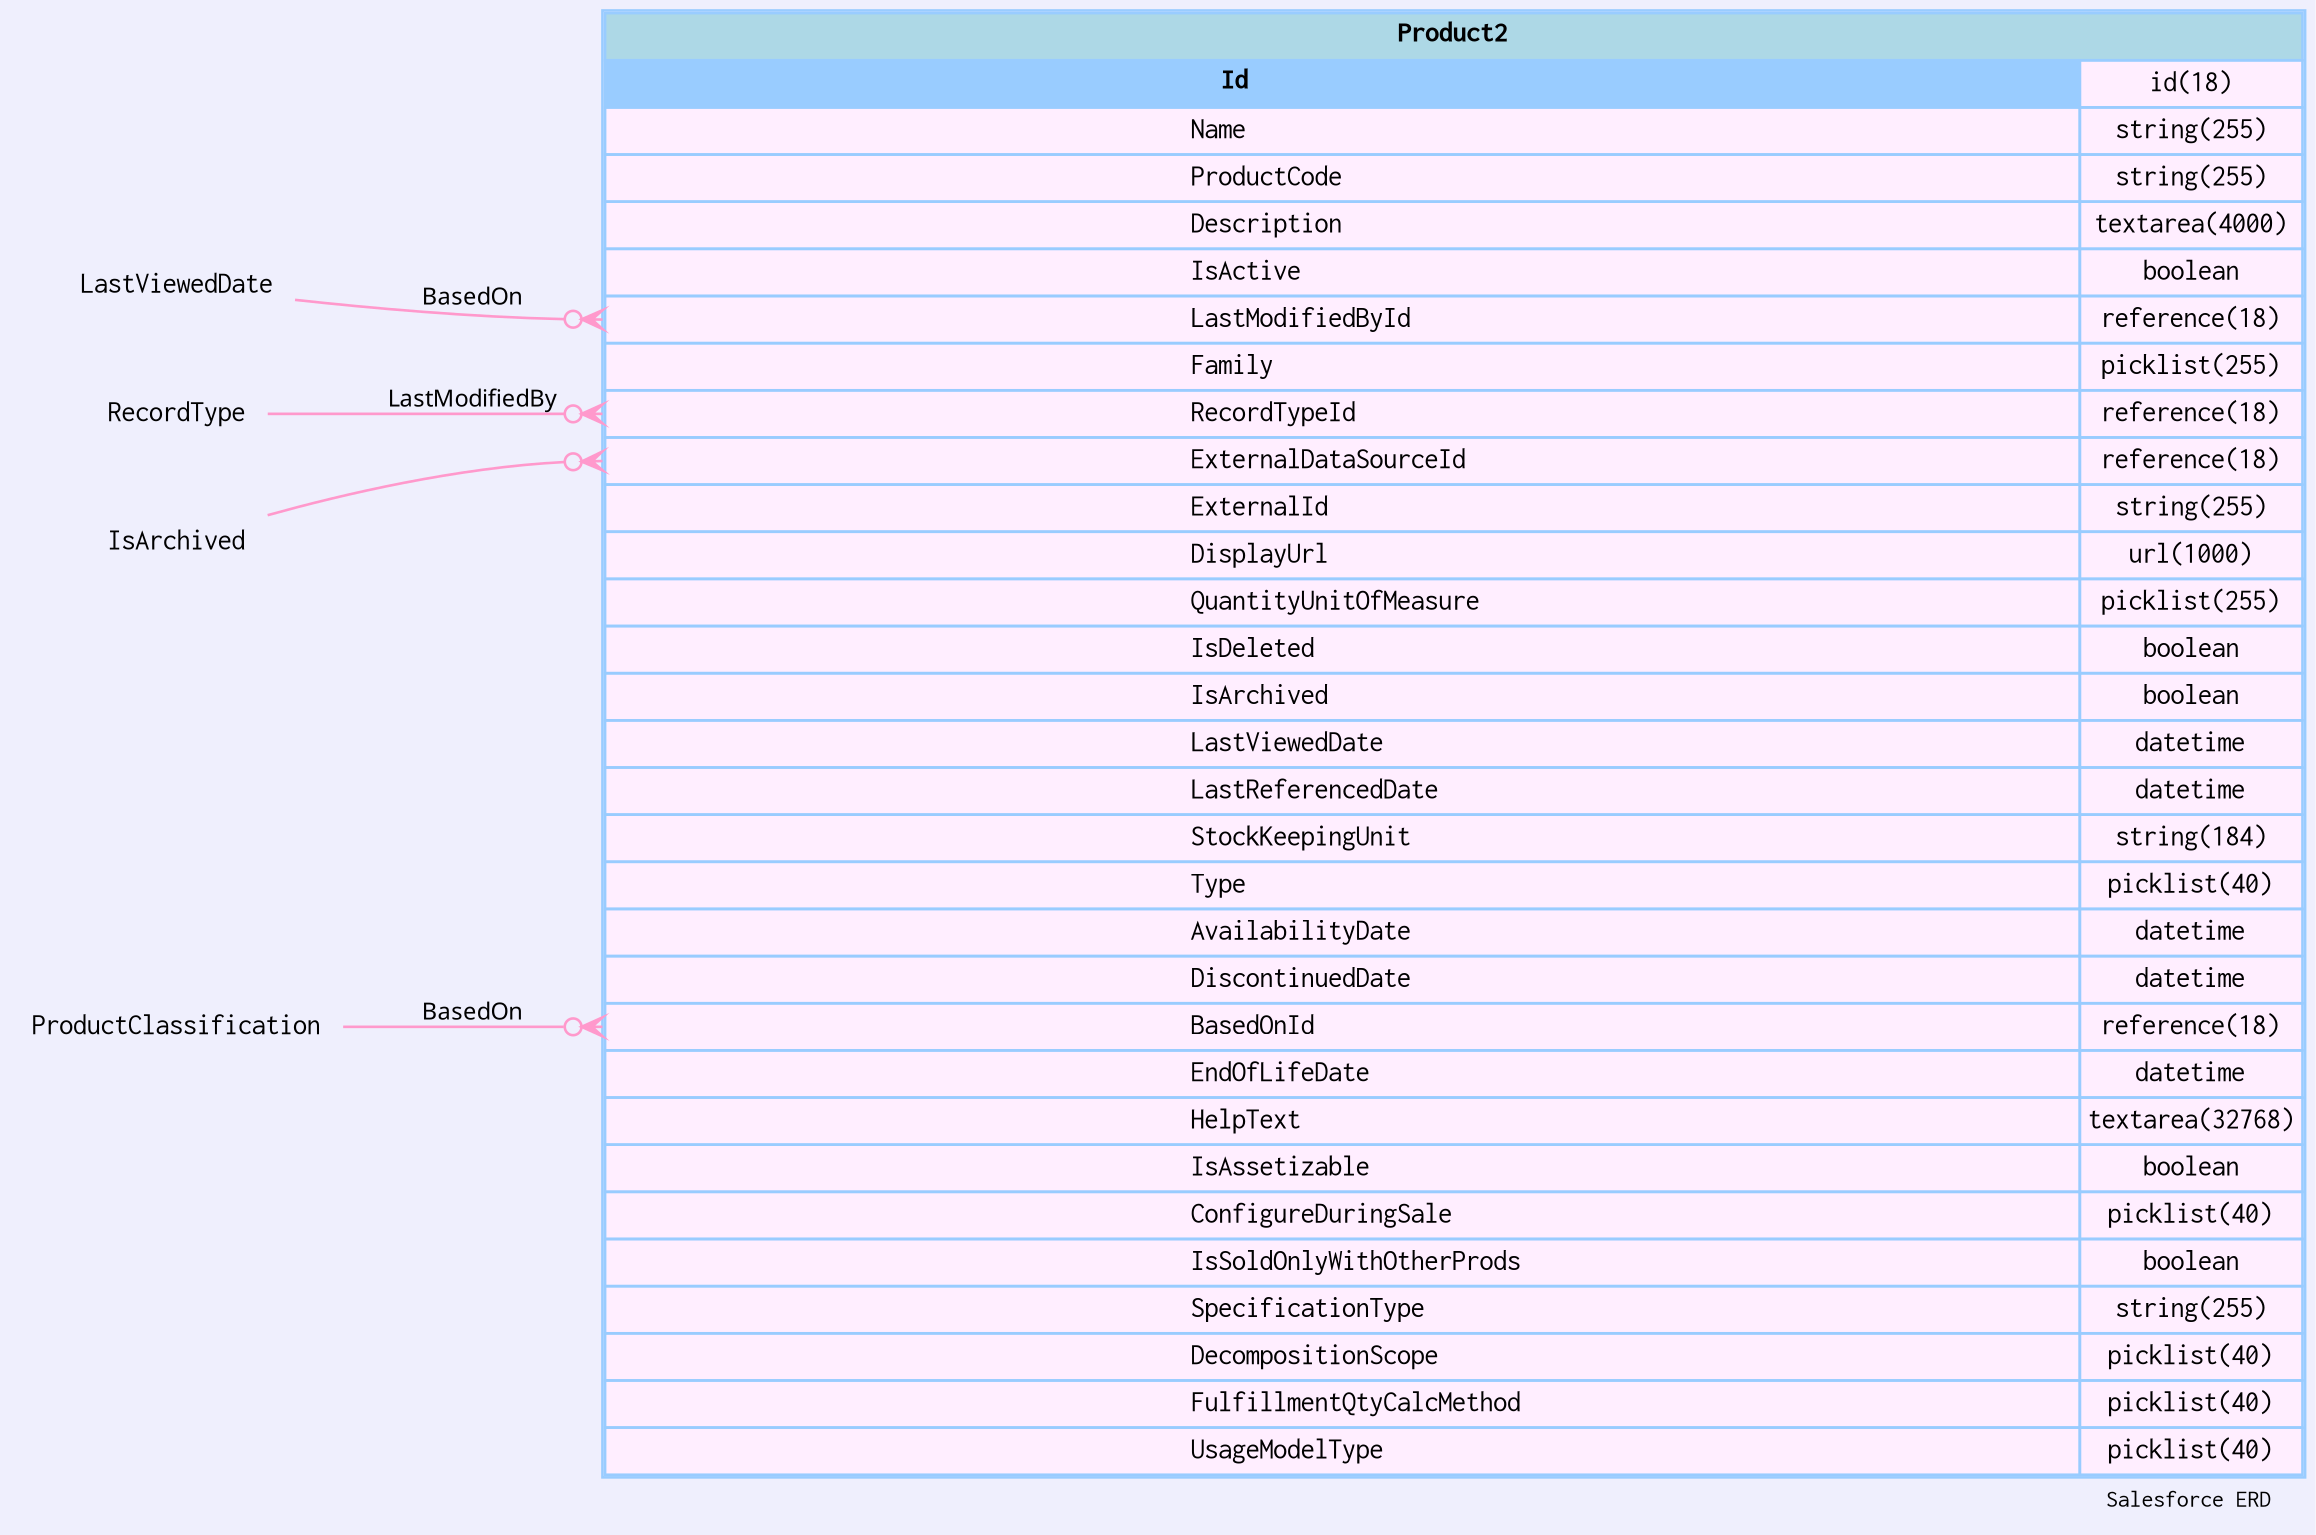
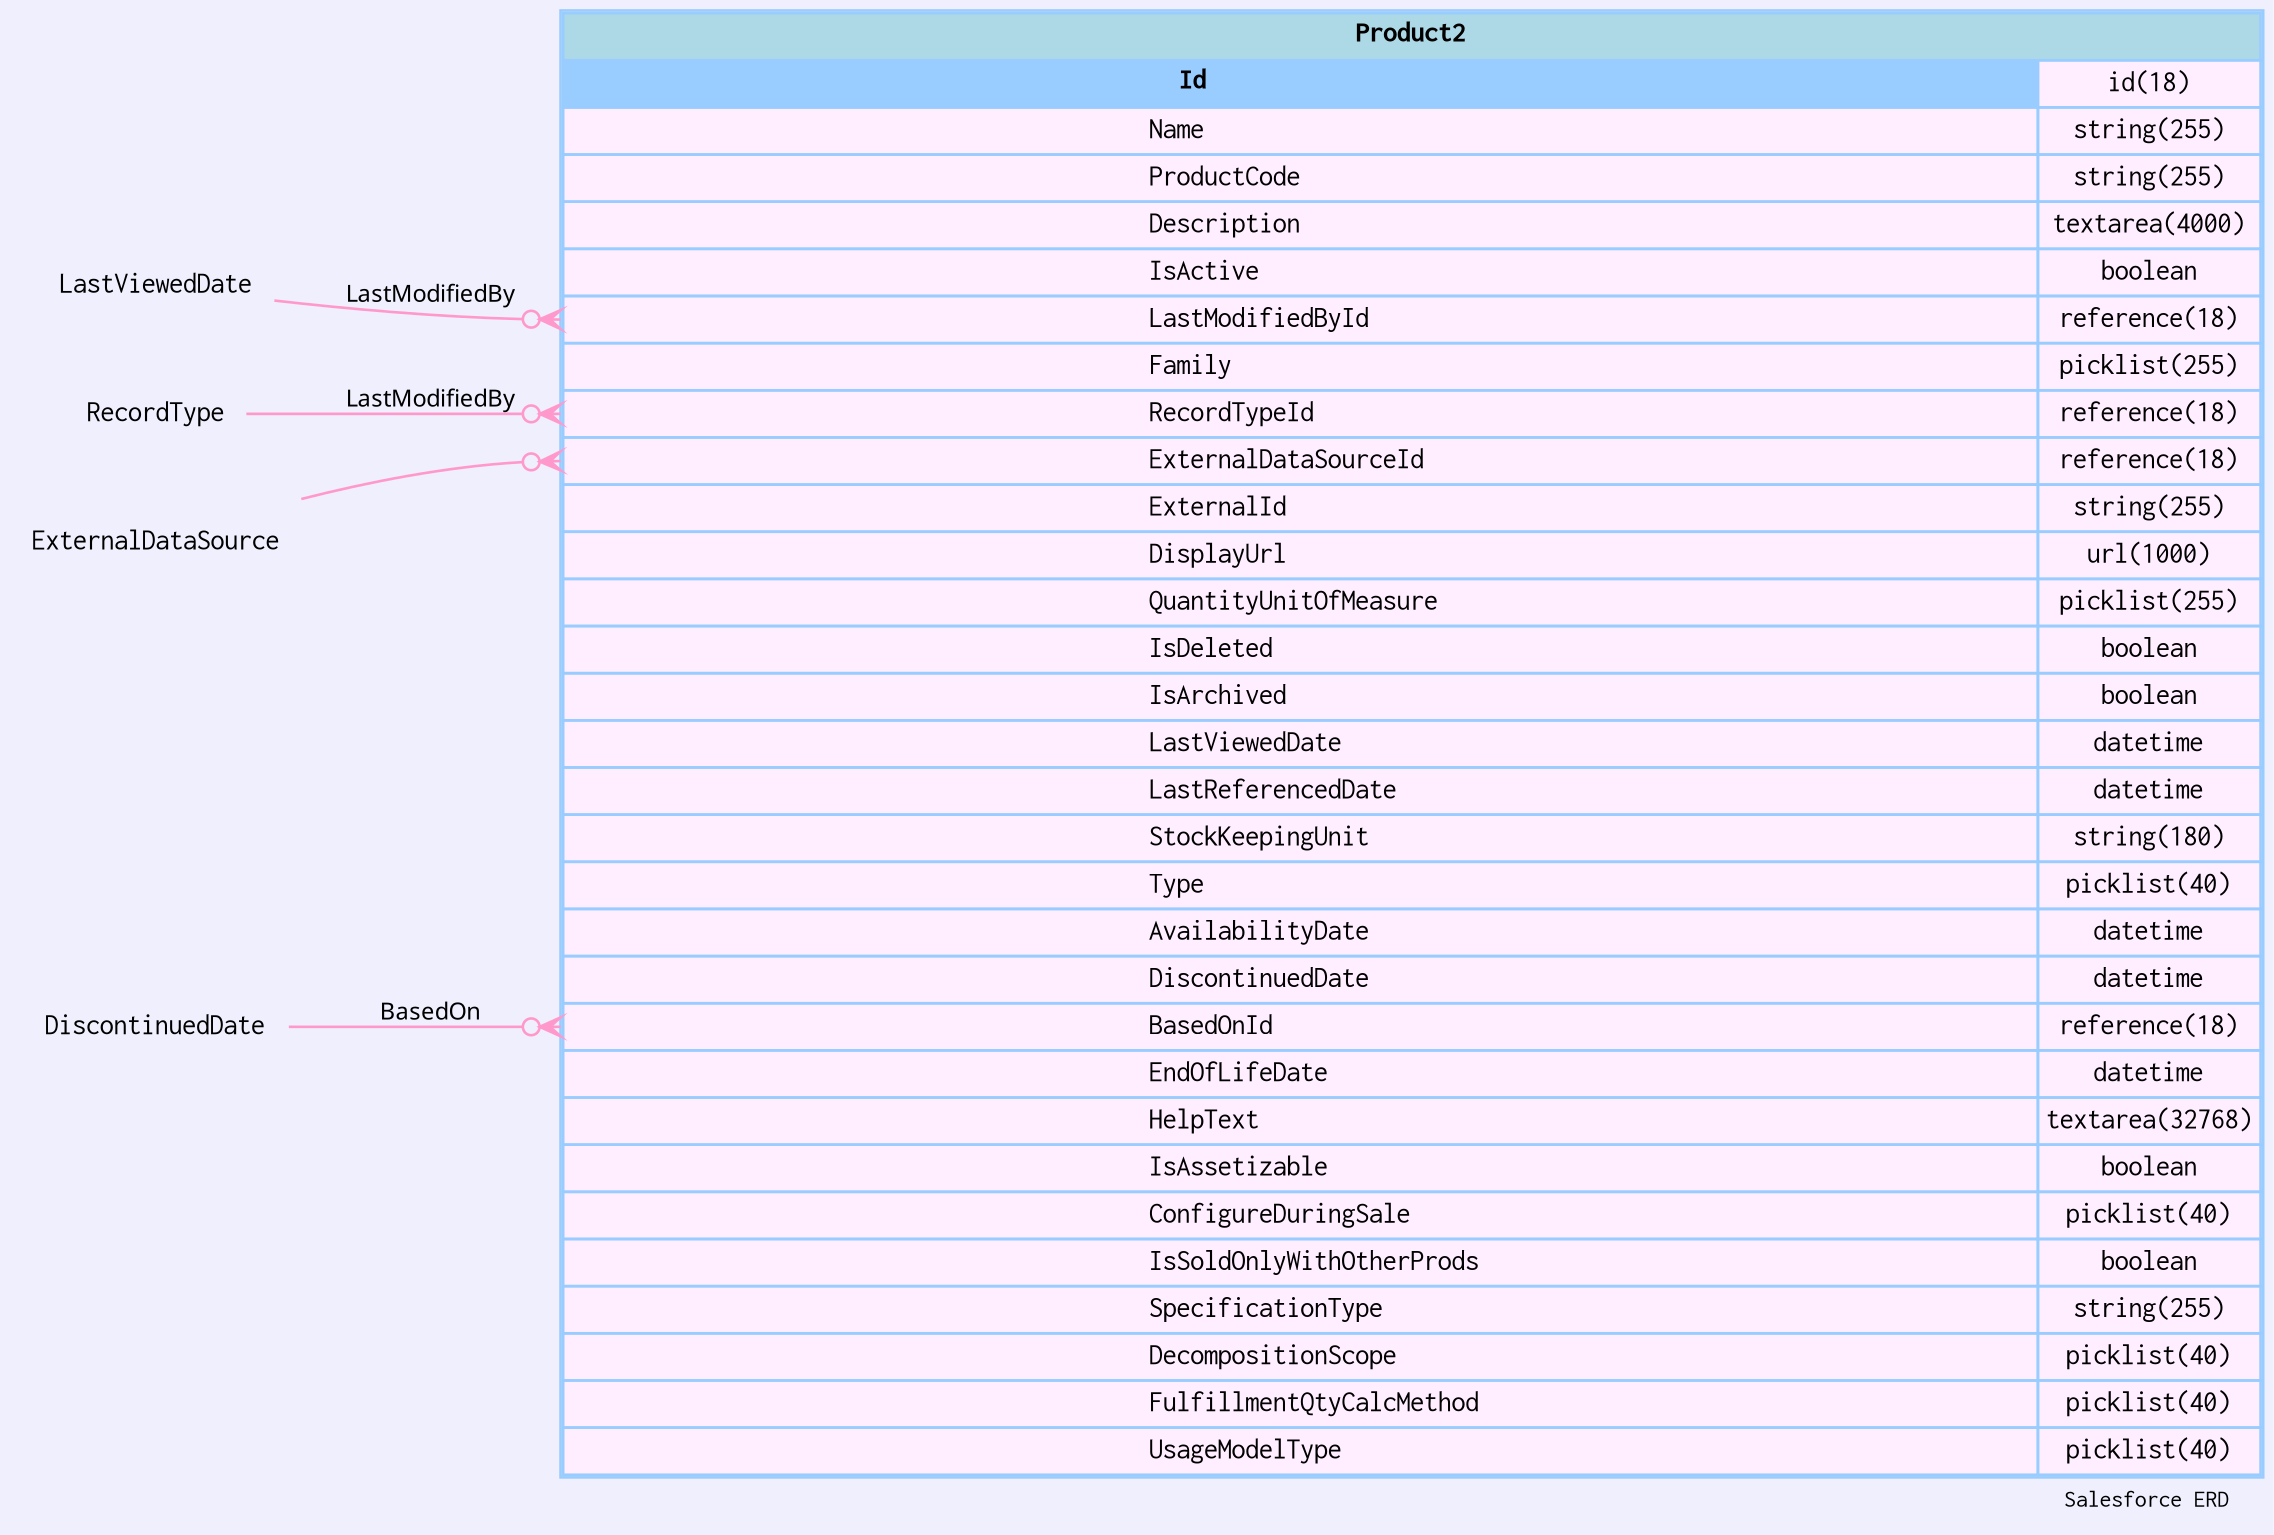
edge "LastViewedDate" -> "Product2": label "BasedOn" -> "LastModifiedBy"
node "IsArchived": label "IsArchived" -> "ExternalDataSource"
node "Product2": text "string(184)" -> "string(180)"
node "ProductClassification": label "ProductClassification" -> "DiscontinuedDate"
